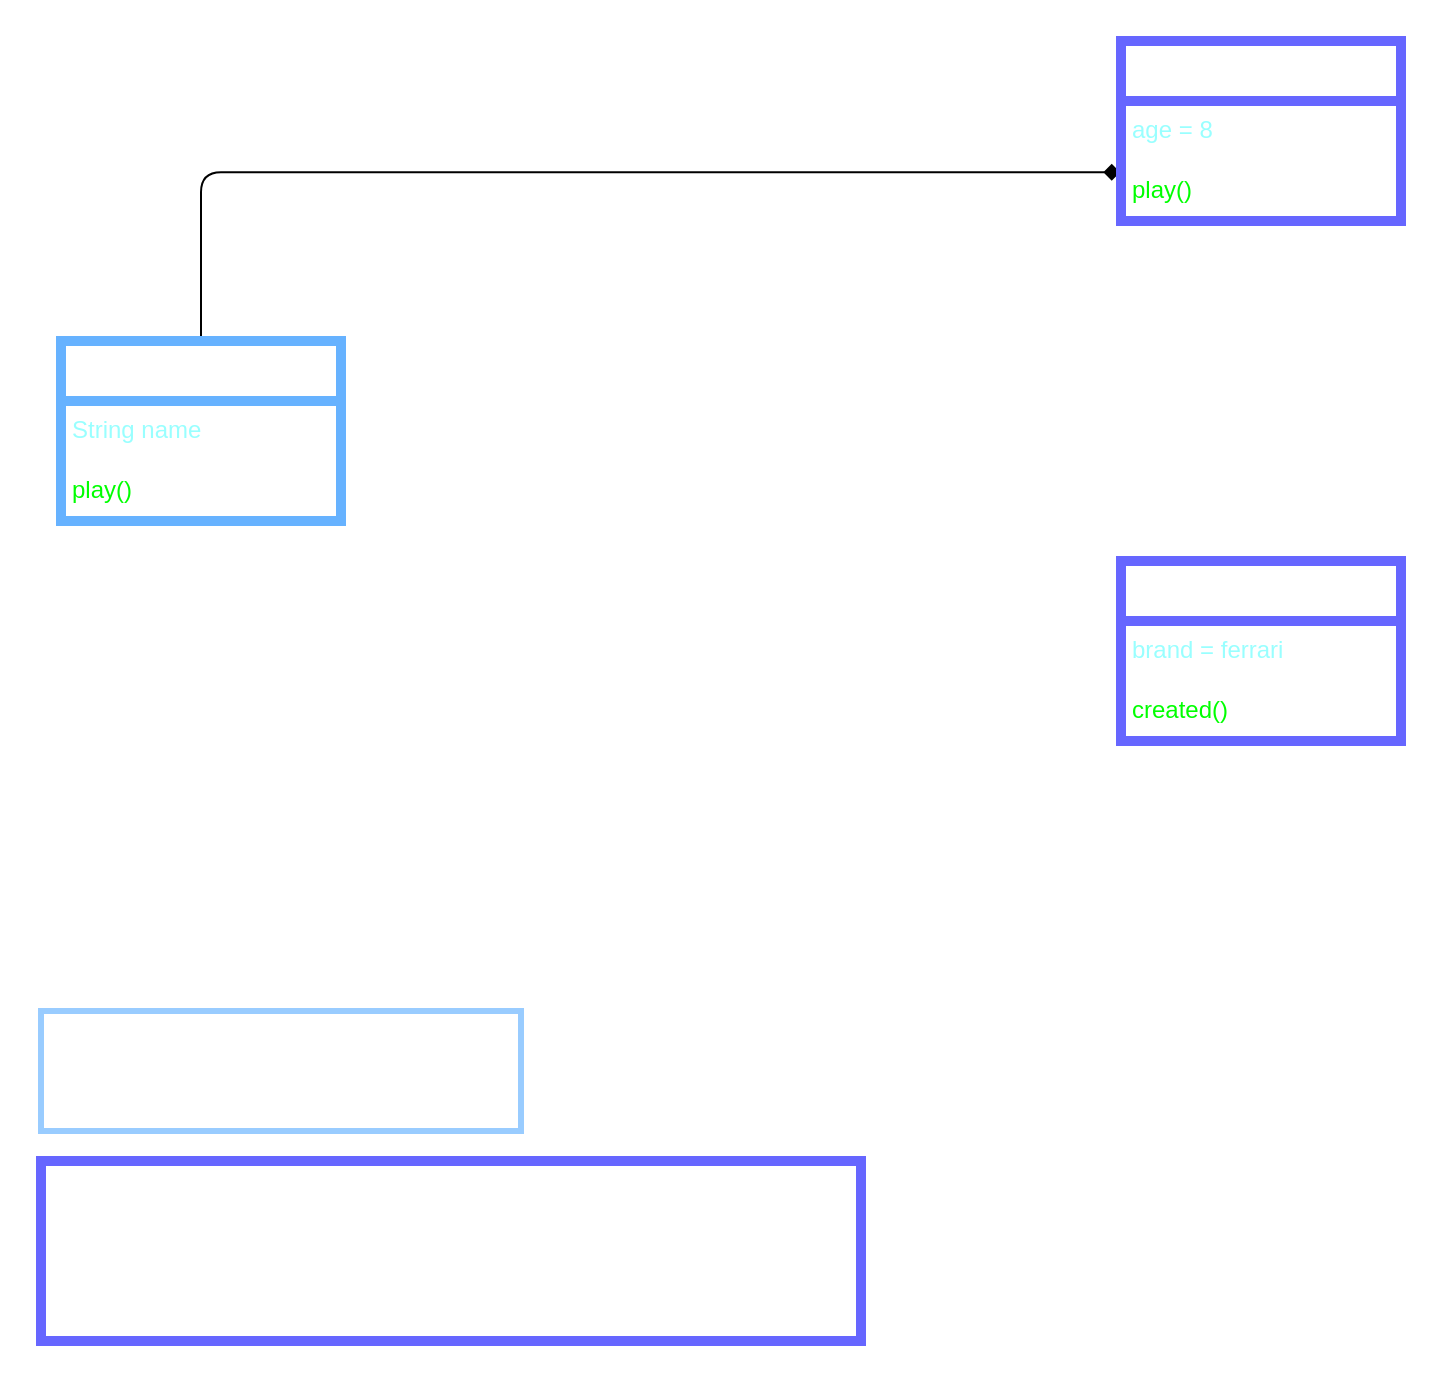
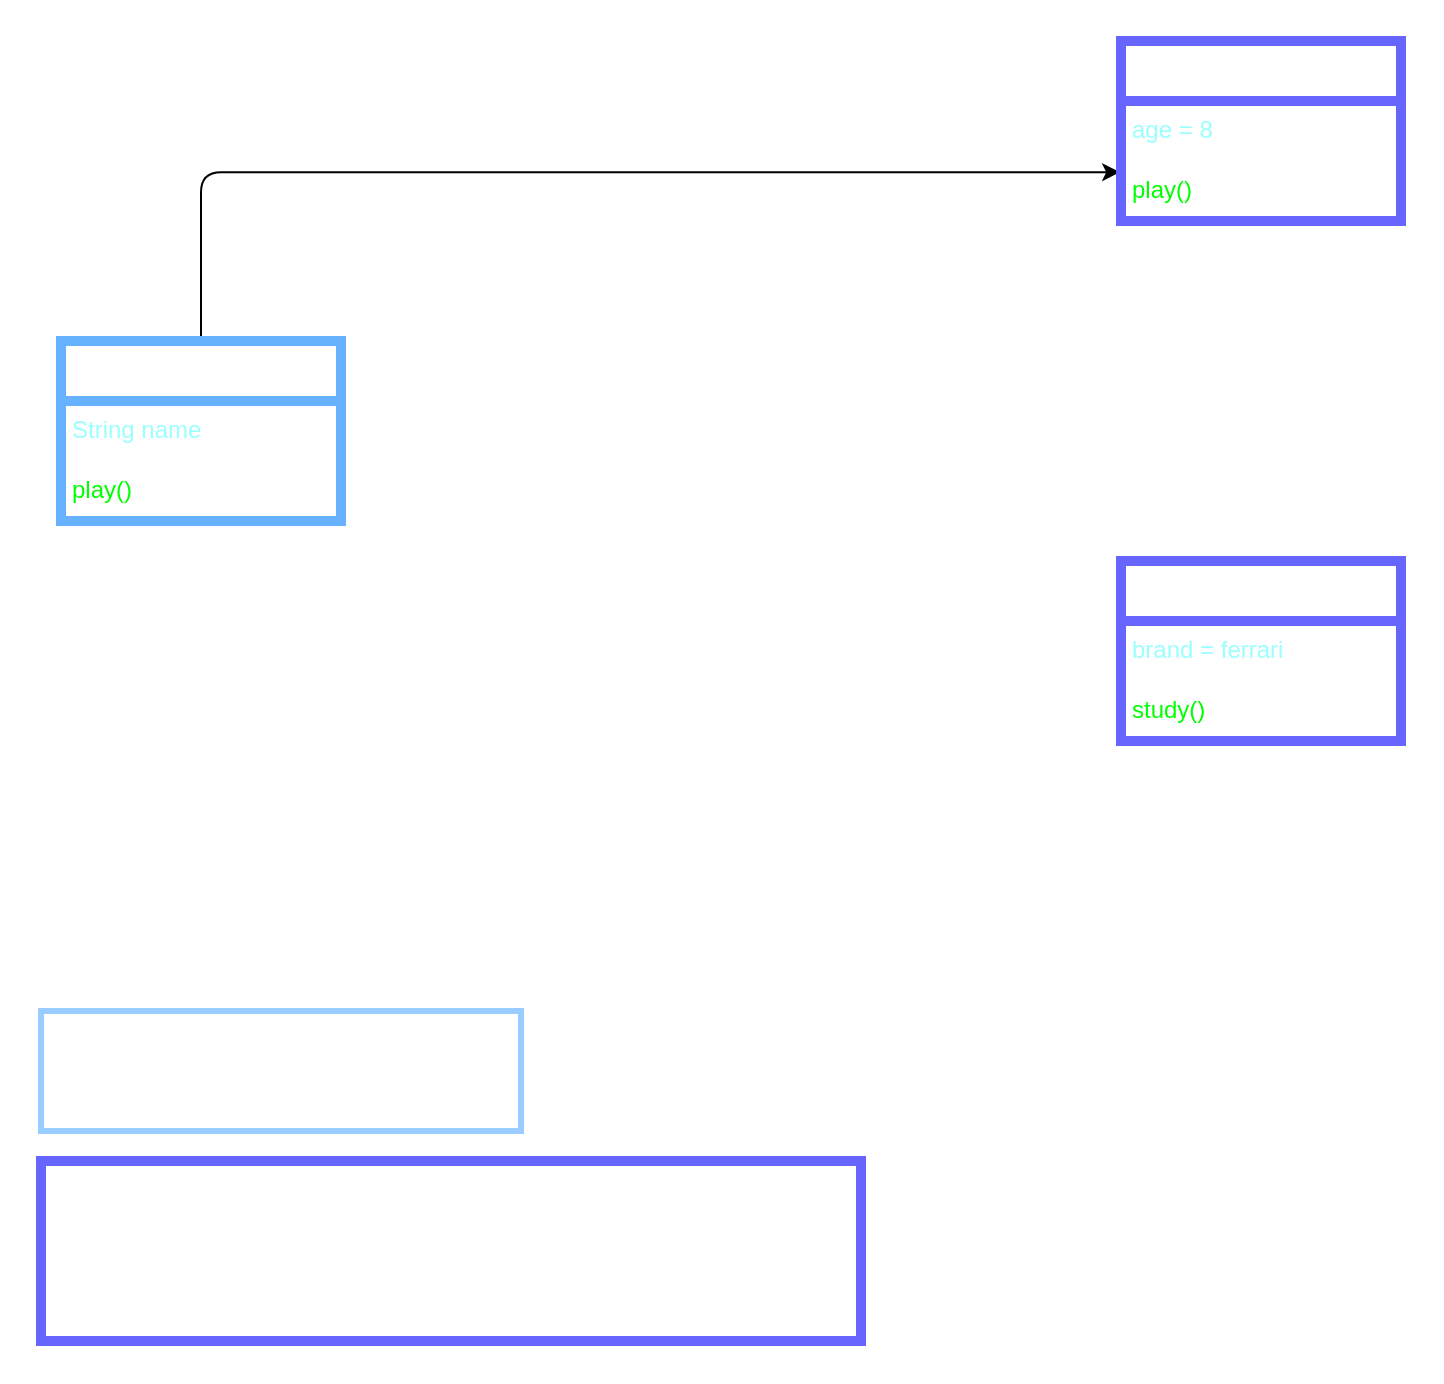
node "boyA": label "boyA" -> "object"
edge "Car" -> "age = 8": arrowhead diamond -> classic
node "familyCar": label "familyCar" -> "ferrari"
node "created()": label "created()" -> "study()"
